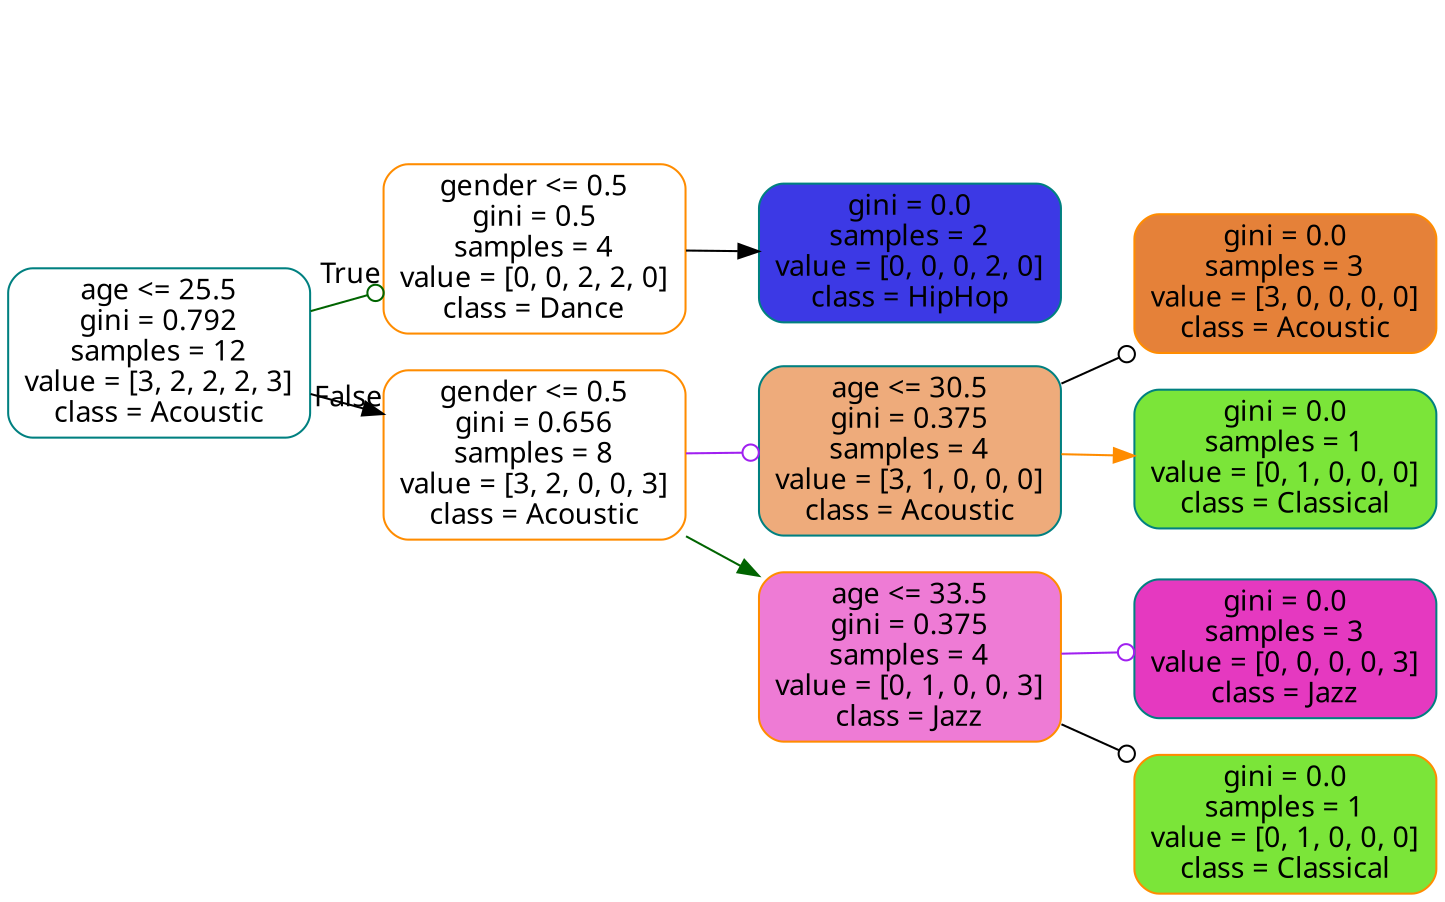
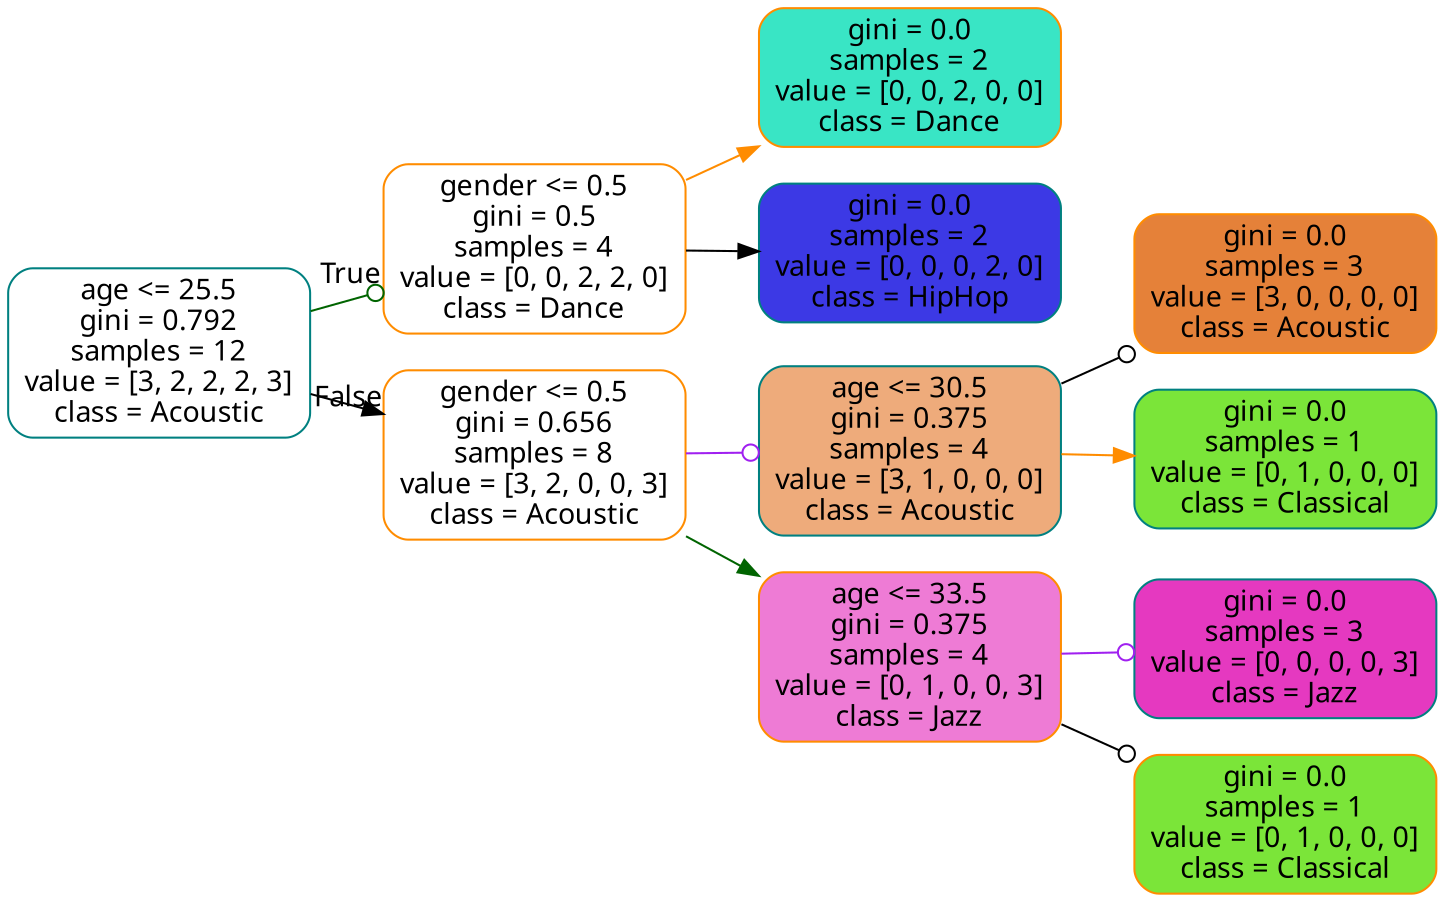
node "gini = 0.0 samples = 2 value = [0, 0, 2, 0, 0] class = Dance": added
